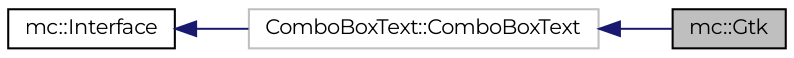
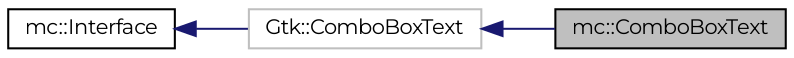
node "ComboBoxText::ComboBoxText": label "ComboBoxText::ComboBoxText" -> "Gtk::ComboBoxText"
node "mc::Gtk": label "mc::Gtk" -> "mc::ComboBoxText"
